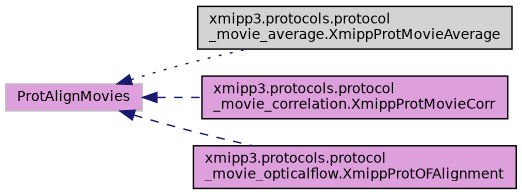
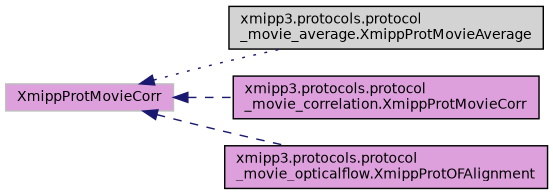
node "ProtAlignMovies": label "ProtAlignMovies" -> "XmippProtMovieCorr"
